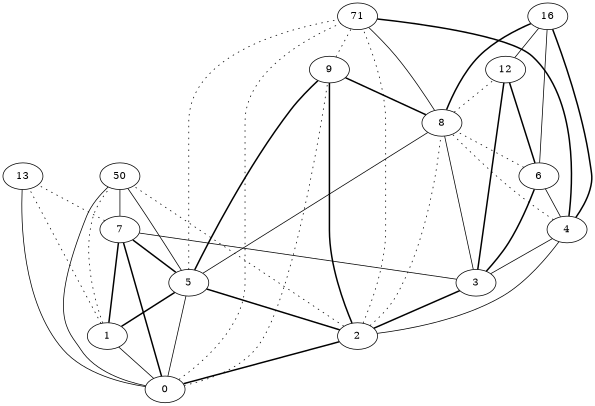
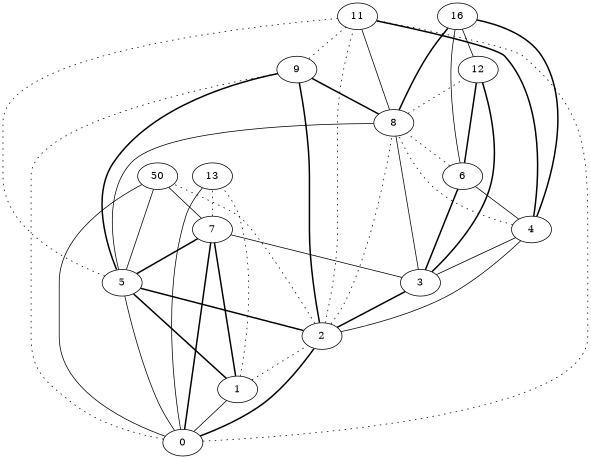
node "71": label "71" -> "11"
edge "1" -> "50": now "1" -> "2"
